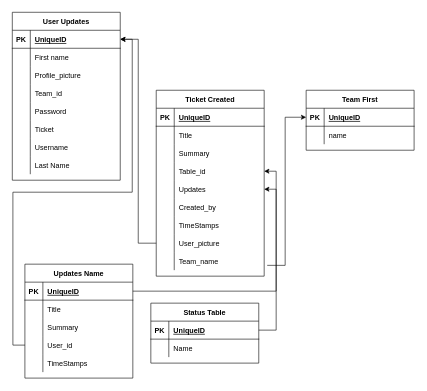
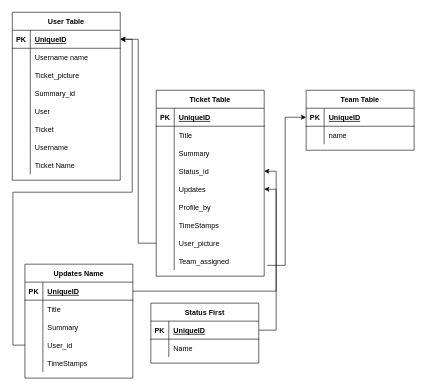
node "User Updates": label "User Updates" -> "User Table"
node "First name": label "First name" -> "Username name"
node "Profile_picture": label "Profile_picture" -> "Ticket_picture"
node "Team_id": label "Team_id" -> "Summary_id"
node "Ticket Created": label "Ticket Created" -> "Ticket Table"
node "Team First": label "Team First" -> "Team Table"
node "Password": label "Password" -> "User"
node "Last Name": label "Last Name" -> "Ticket Name"
node "Table_id": label "Table_id" -> "Status_id"
node "Created_by": label "Created_by" -> "Profile_by"
node "Team_name": label "Team_name" -> "Team_assigned"
node "Status Table": label "Status Table" -> "Status First"
